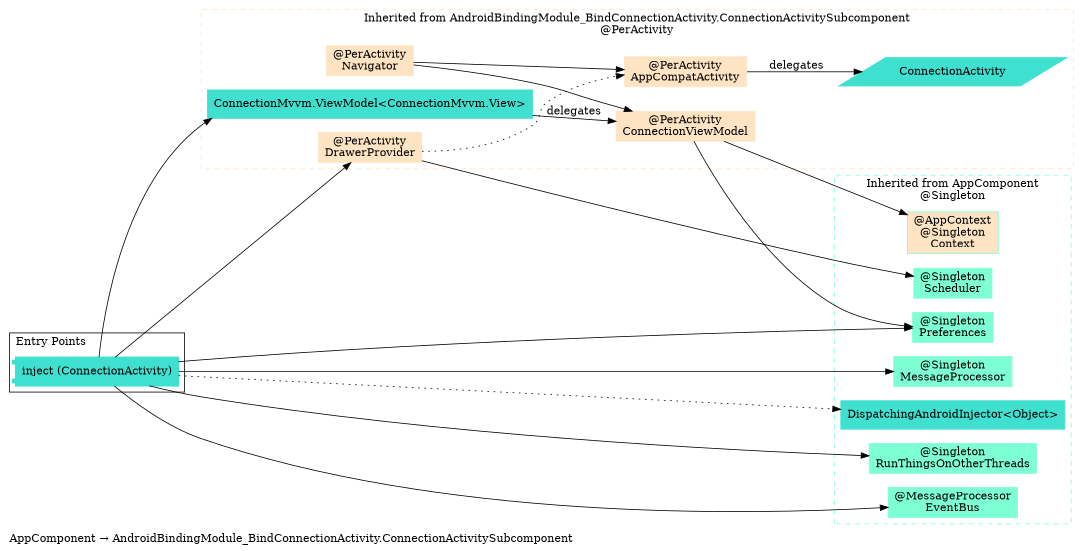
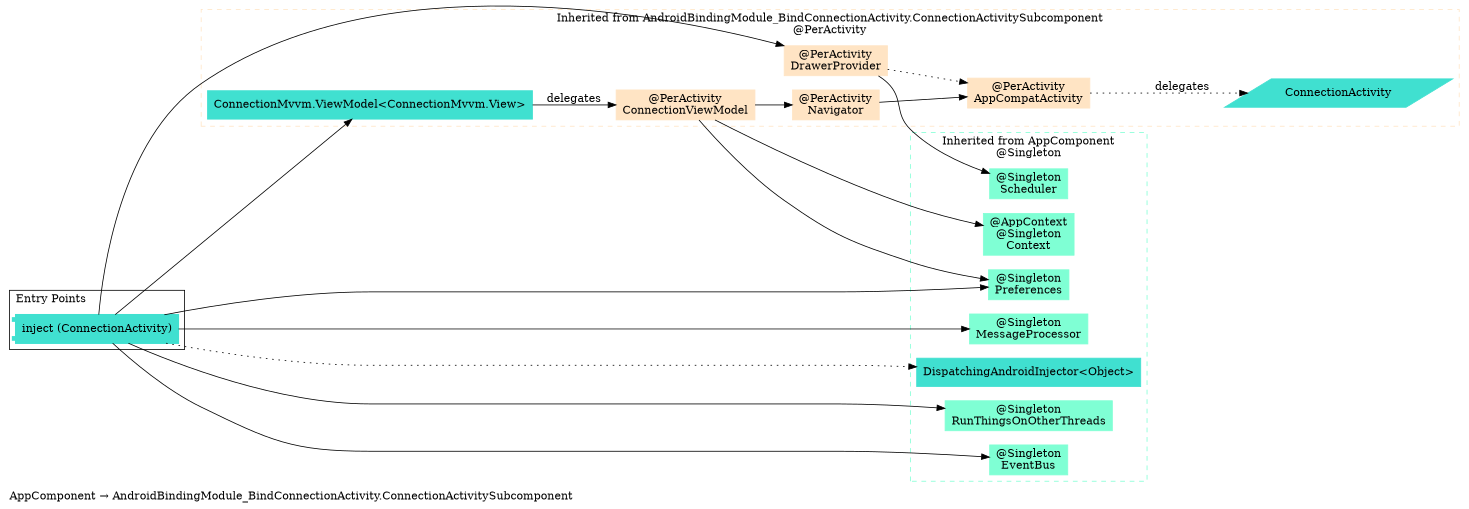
edge "@PerActivity AppCompatActivity" -> "ConnectionActivity": style solid -> dotted
edge "@PerActivity Navigator" -> "@PerActivity ConnectionViewModel": reversed
node "@AppContext @Singleton Context": fillcolor bisque -> aquamarine
node "@MessageProcessor EventBus": label "@MessageProcessor EventBus" -> "@Singleton EventBus"
